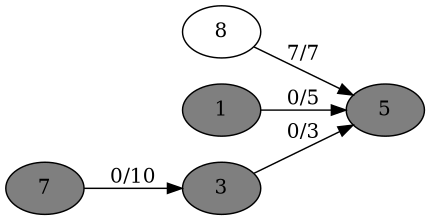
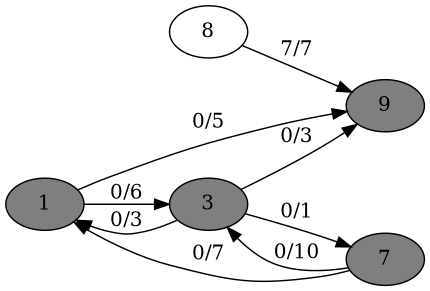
node "5": label "5" -> "9"
edge "1" -> "3": added, label "0/6"
edge "3" -> "7": added, label "0/1"
edge "3" -> "1": added, label "0/3"
edge "7" -> "1": added, label "0/7"
